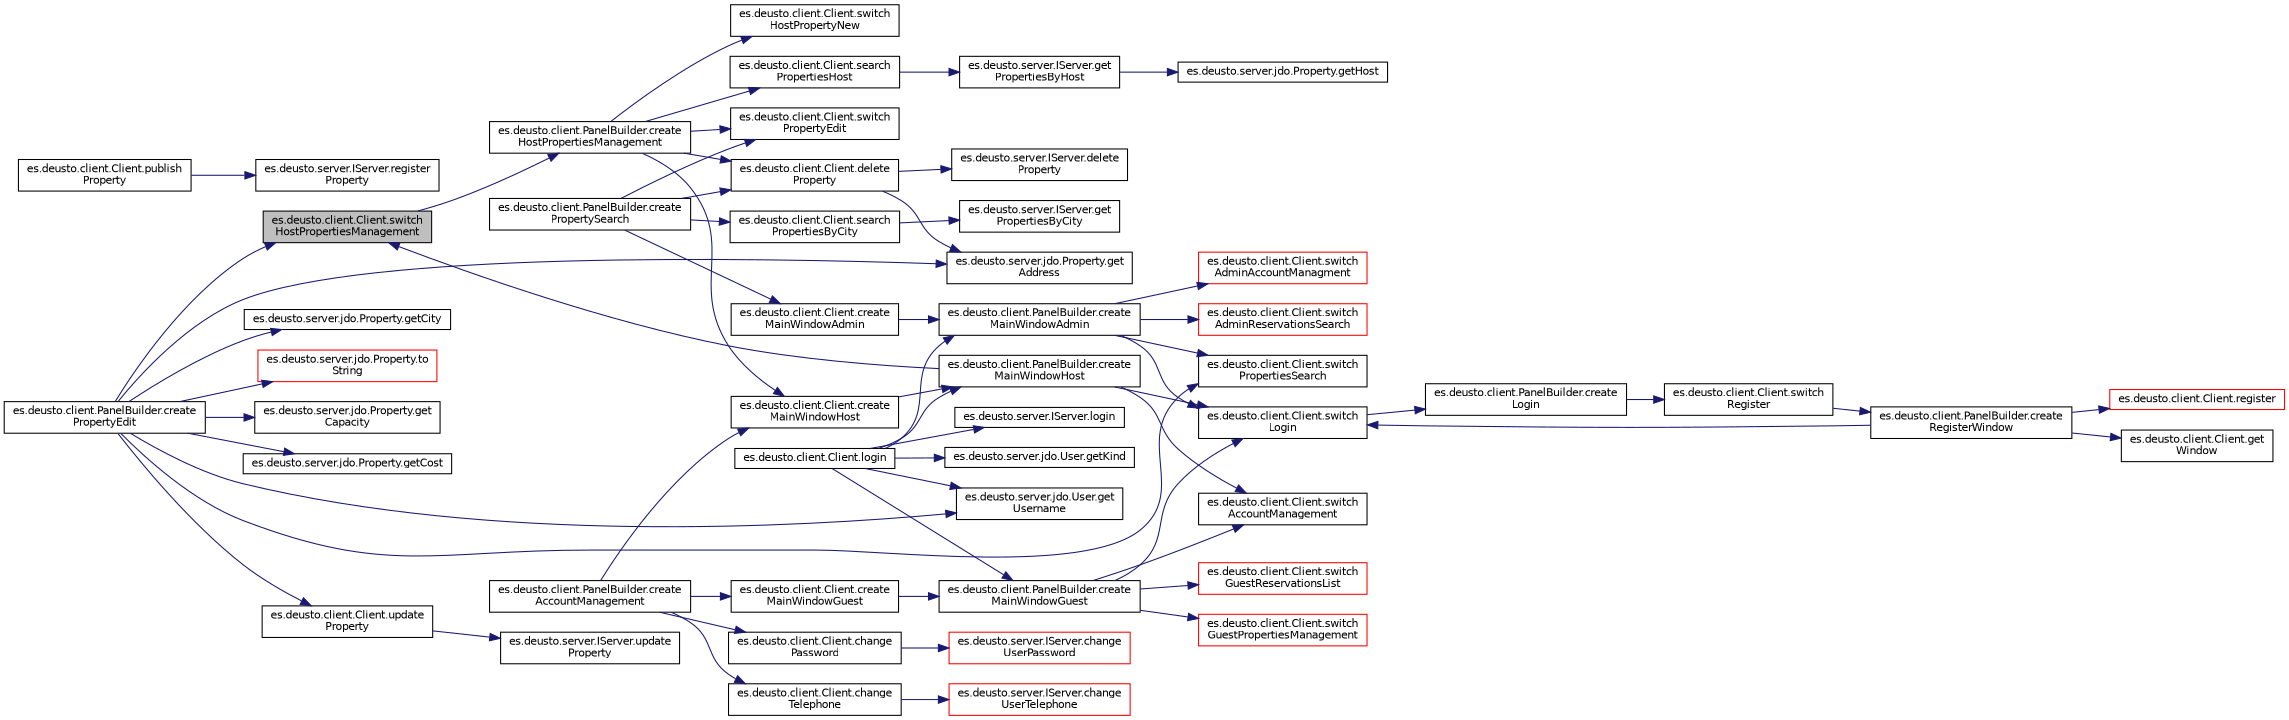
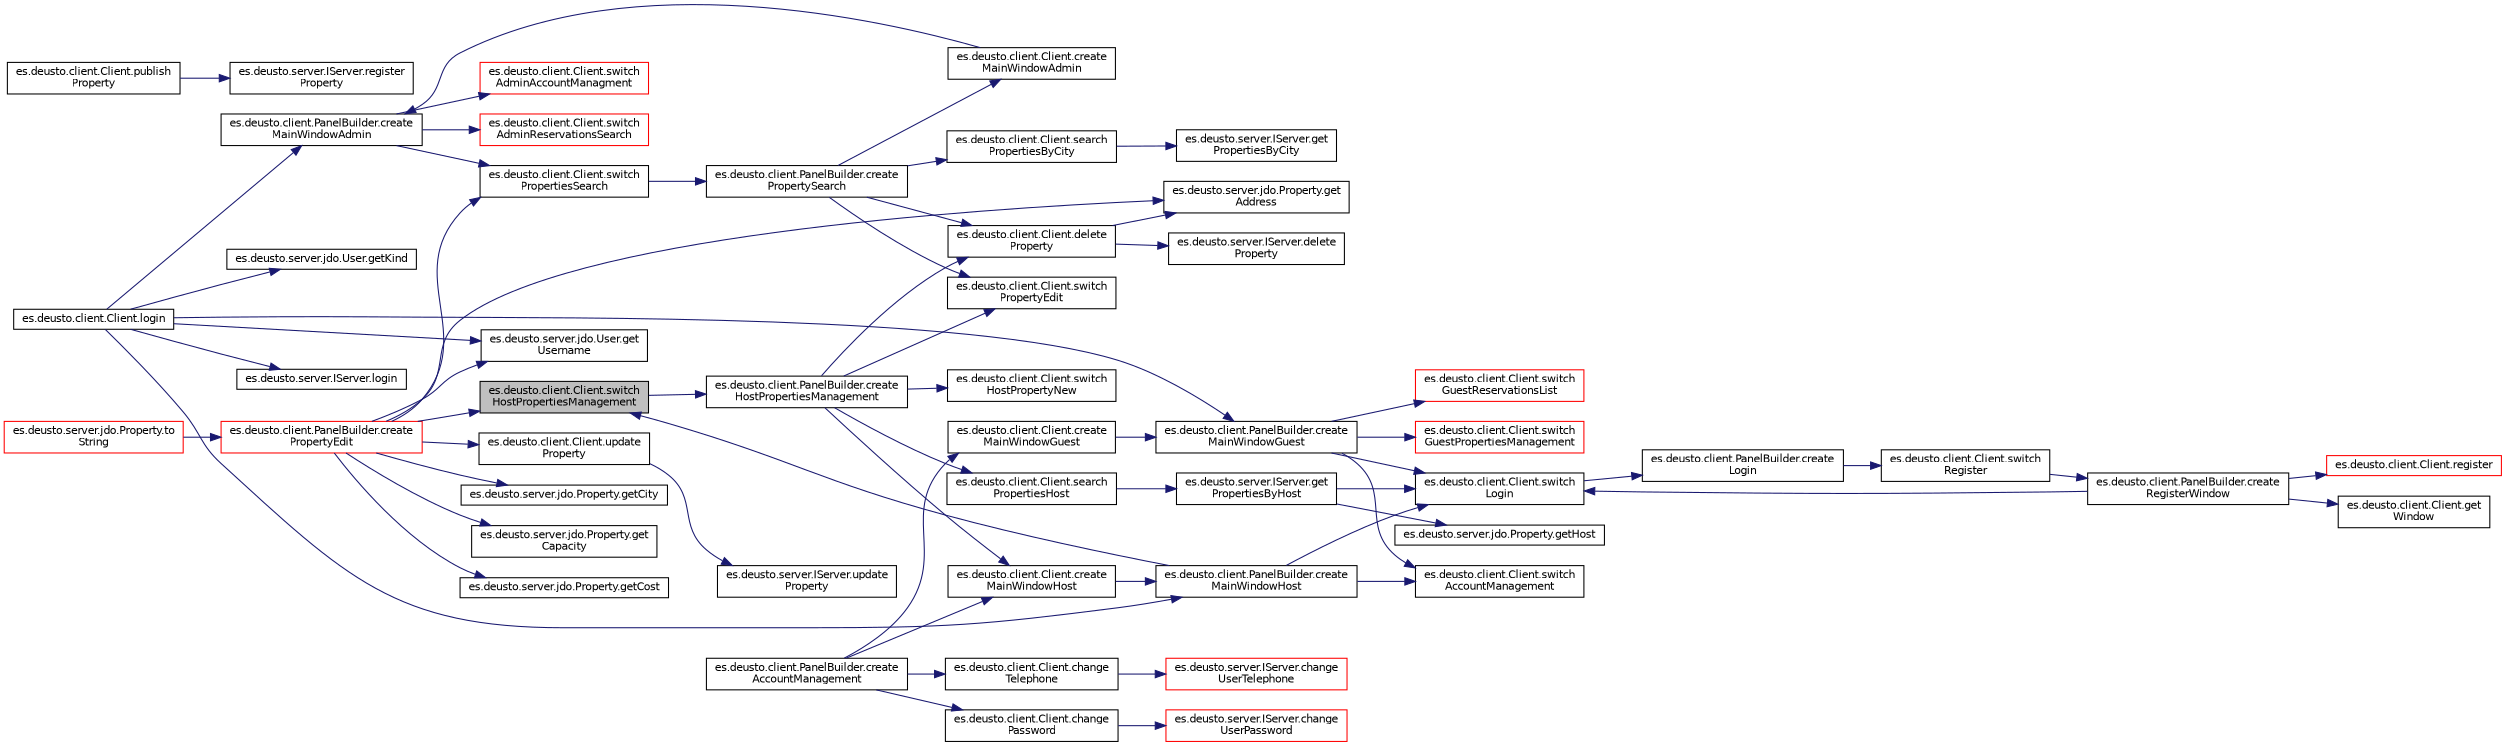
edge "es.deusto.client.Client.switch PropertiesSearch" -> "es.deusto.client.PanelBuilder.create PropertySearch": added
edge "es.deusto.client.PanelBuilder.create MainWindowAdmin" -> "es.deusto.client.Client.switch Login": now "es.deusto.server.IServer.get PropertiesByHost" -> "es.deusto.client.Client.switch Login"
edge "es.deusto.client.PanelBuilder.create PropertyEdit" -> "es.deusto.server.jdo.Property.to String": reversed
node "es.deusto.client.PanelBuilder.create PropertyEdit": color black -> red
